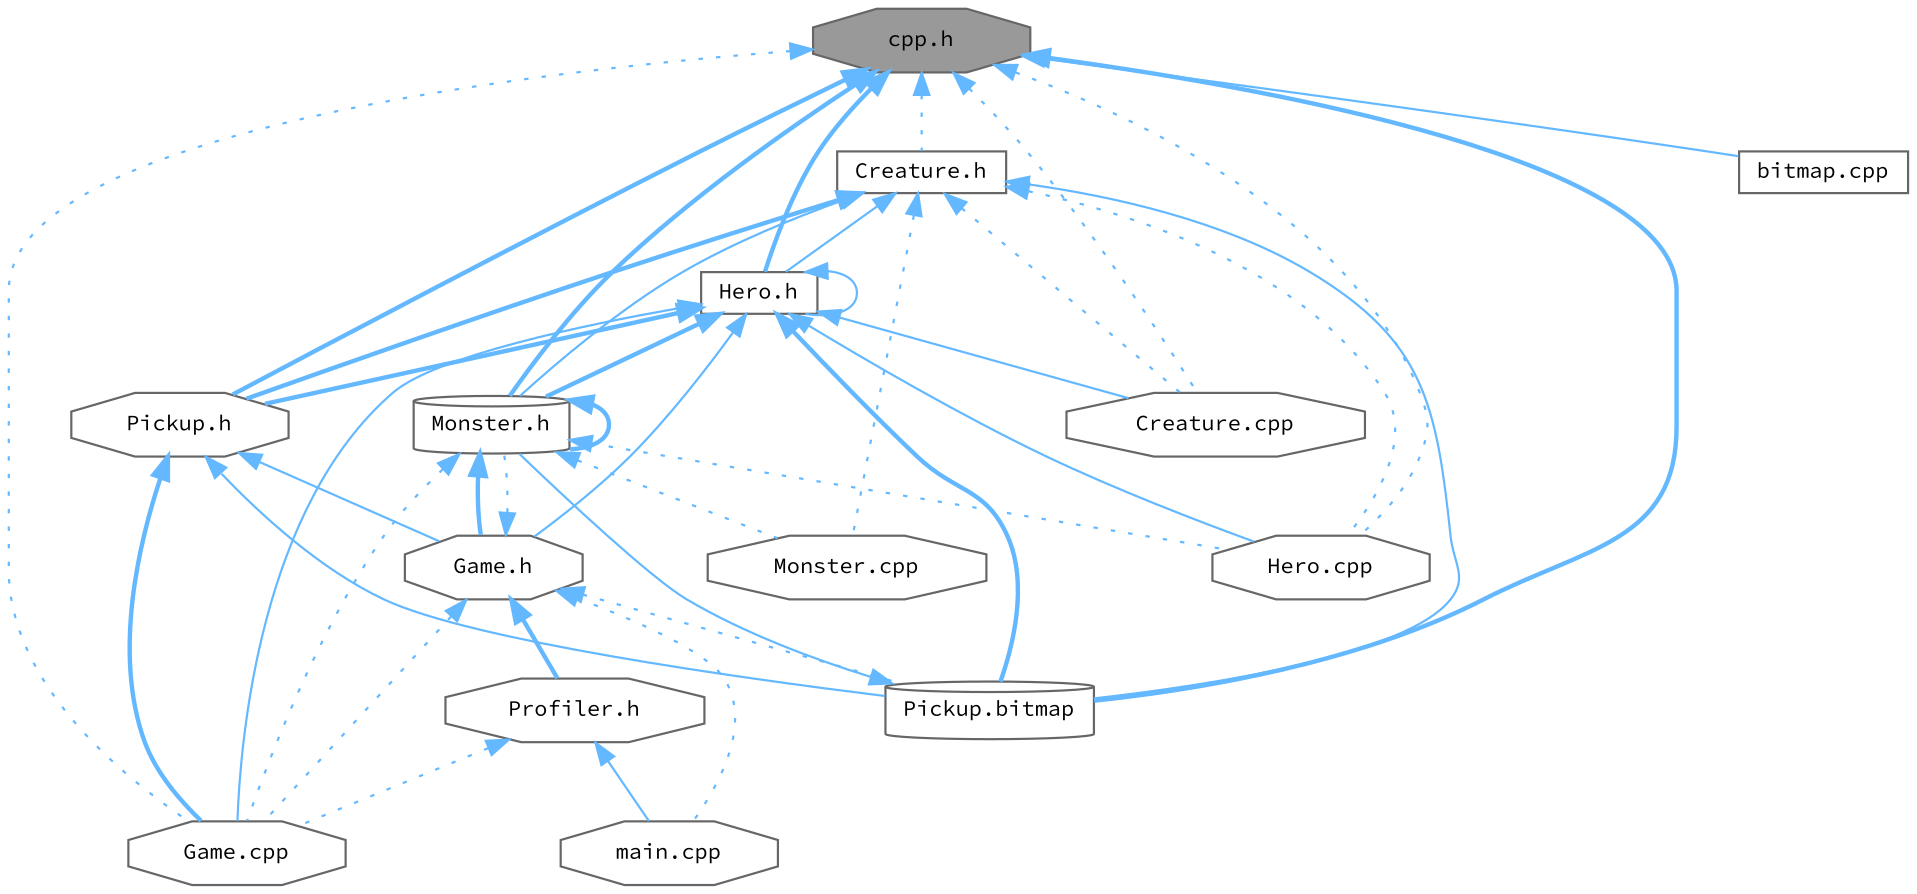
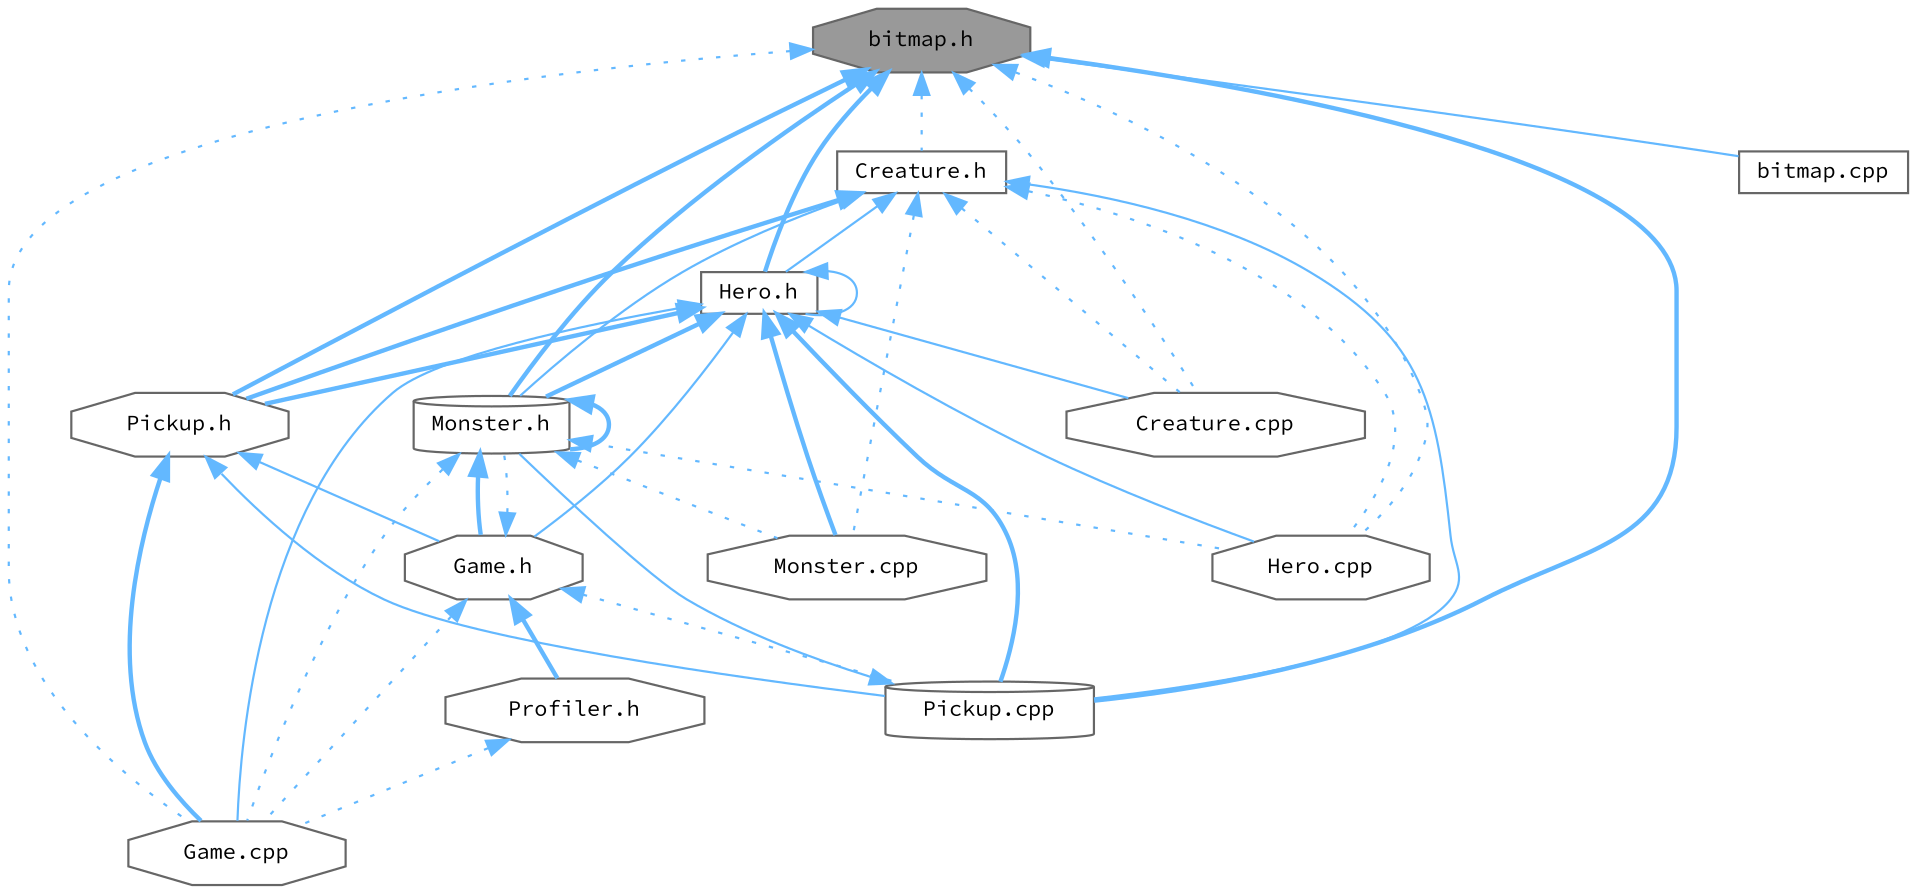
node "cpp.h": label "cpp.h" -> "bitmap.h"
edge "Monster.cpp" -> "Hero.h": added
node "Pickup.bitmap": label "Pickup.bitmap" -> "Pickup.cpp"
node "main.cpp": removed
